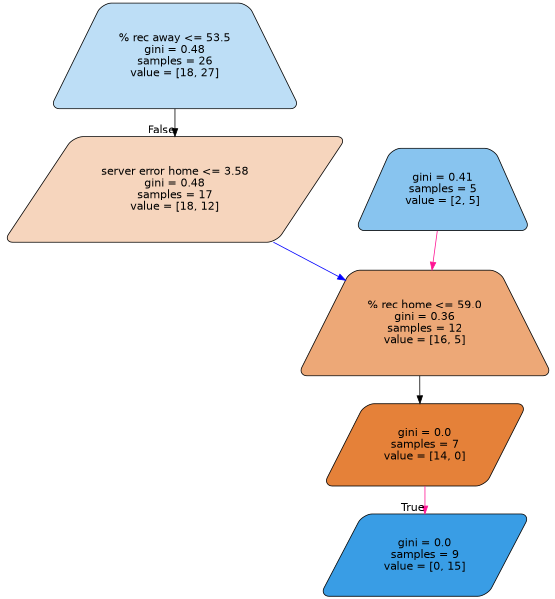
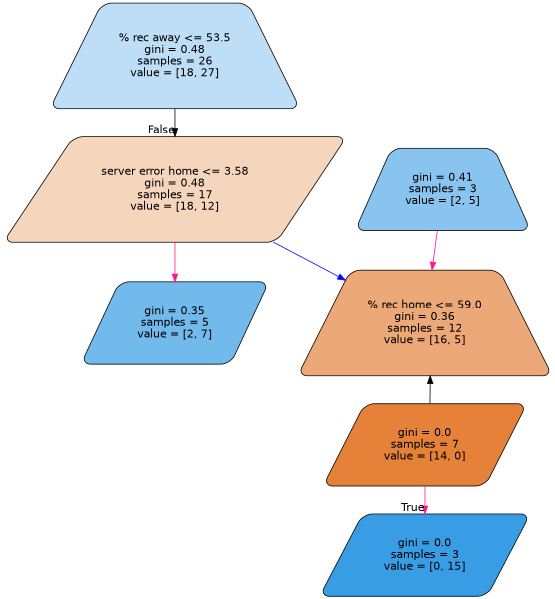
node "gini = 0.41 samples = 5 value = [2, 5]": label "gini = 0.41 samples = 5 value = [2, 5]" -> "gini = 0.41 samples = 3 value = [2, 5]"
node "gini = 0.35 samples = 5 value = [2, 7]": added
edge "% rec home <= 59.0 gini = 0.36 samples = 12 value = [16, 5]" -> "gini = 0.0 samples = 7 value = [14, 0]": reversed
node "gini = 0.0 samples = 9 value = [0, 15]": label "gini = 0.0 samples = 9 value = [0, 15]" -> "gini = 0.0 samples = 3 value = [0, 15]"
